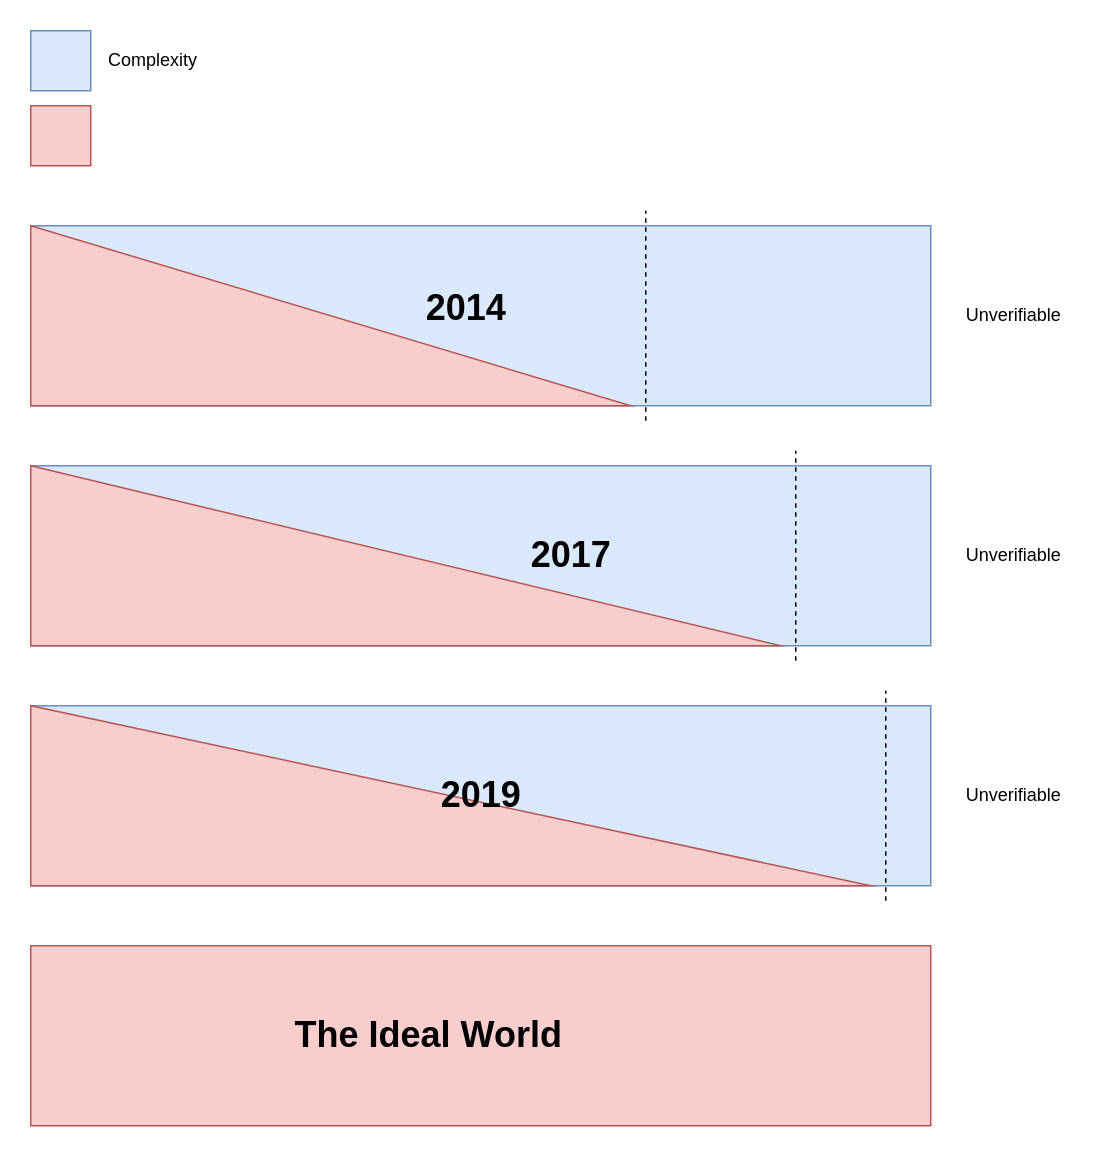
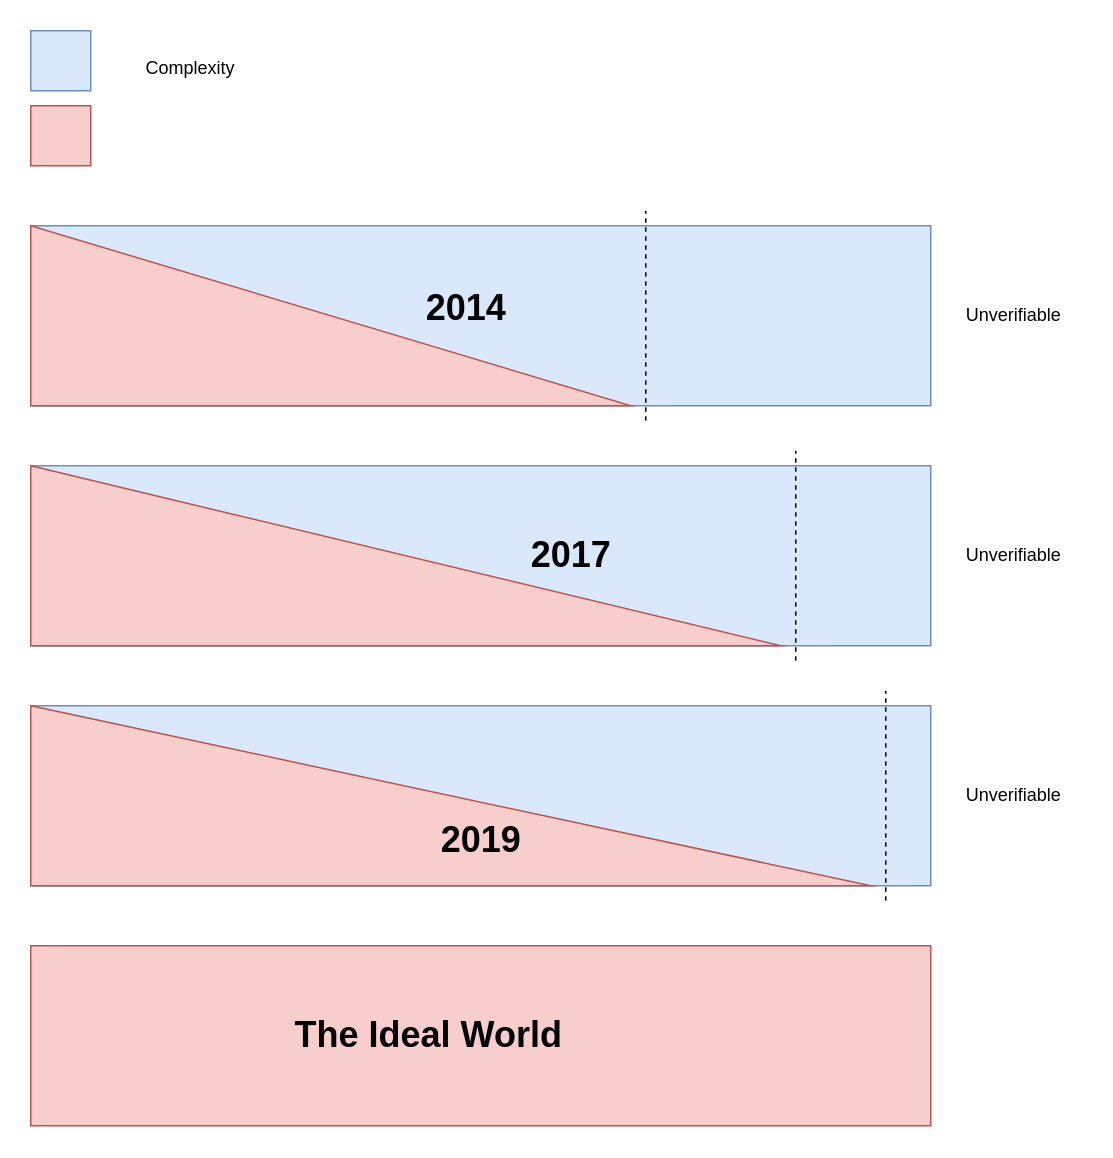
node "Complexity": moved (166, 61) -> (203, 68)
node "2019": moved (481, 796) -> (481, 841)
